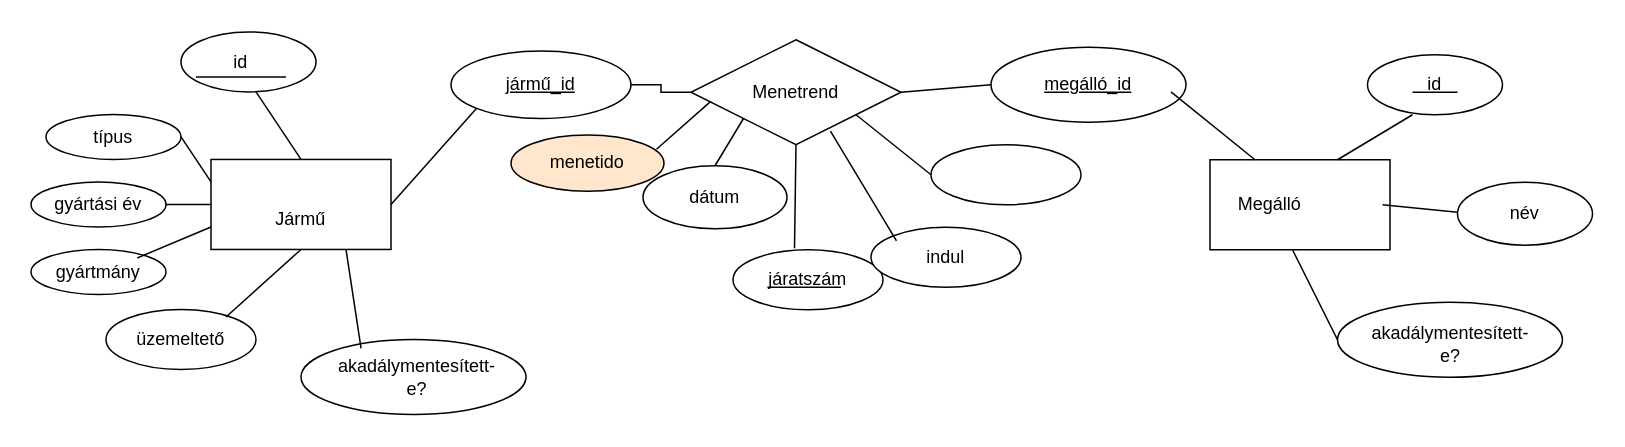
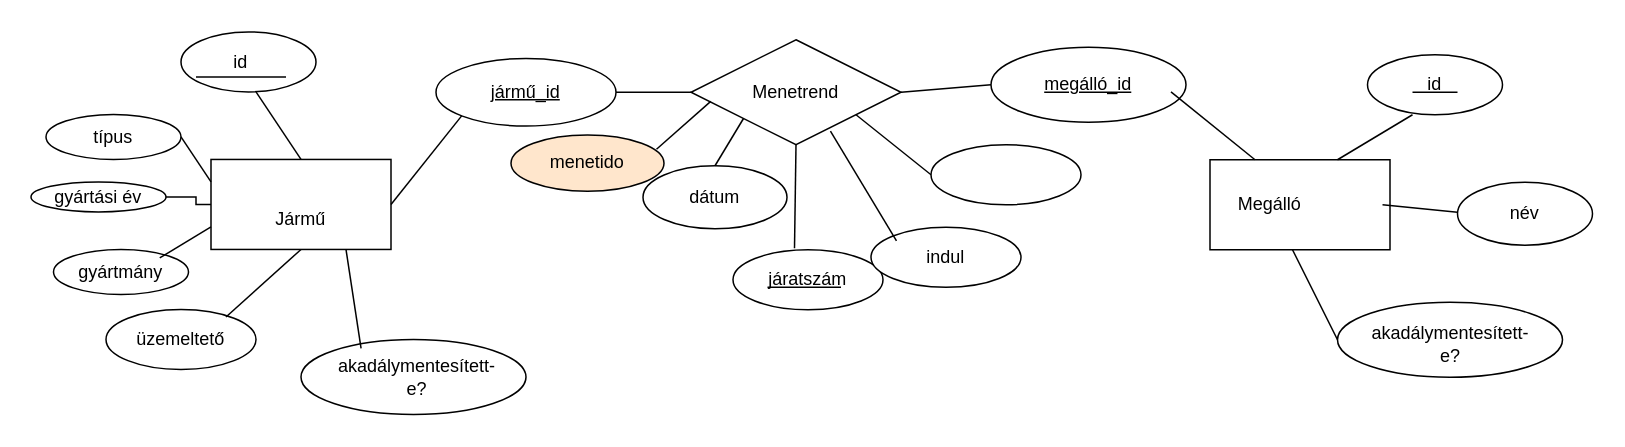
node "jármű_id": moved (541, 85) -> (526, 92)
node "gyártási év": size 135x45 -> 135x30
node "gyártmány": moved (98, 272) -> (121, 272)
